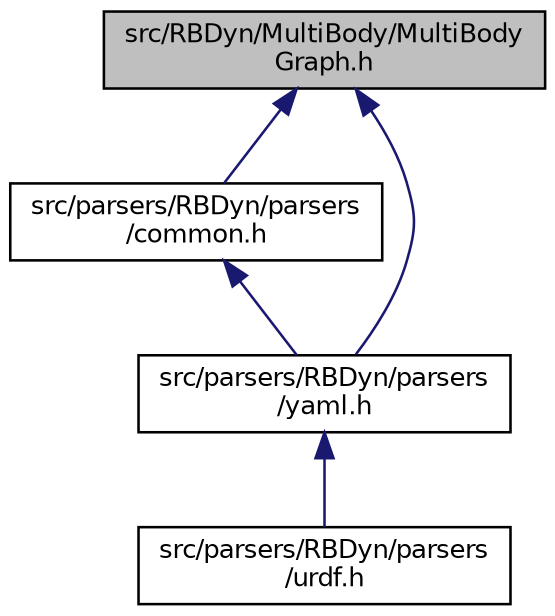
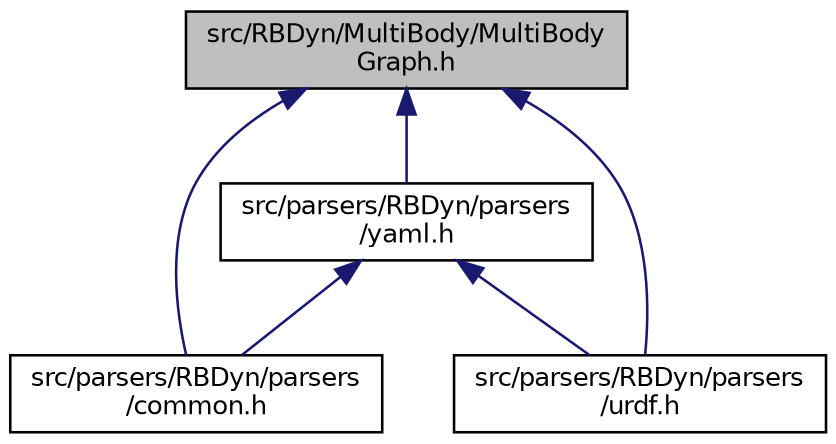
edge "src/parsers/RBDyn/parsers /urdf.h" -> "src/RBDyn/MultiBody/MultiBody Graph.h": added
edge "src/parsers/RBDyn/parsers /yaml.h" -> "src/parsers/RBDyn/parsers /common.h": reversed
